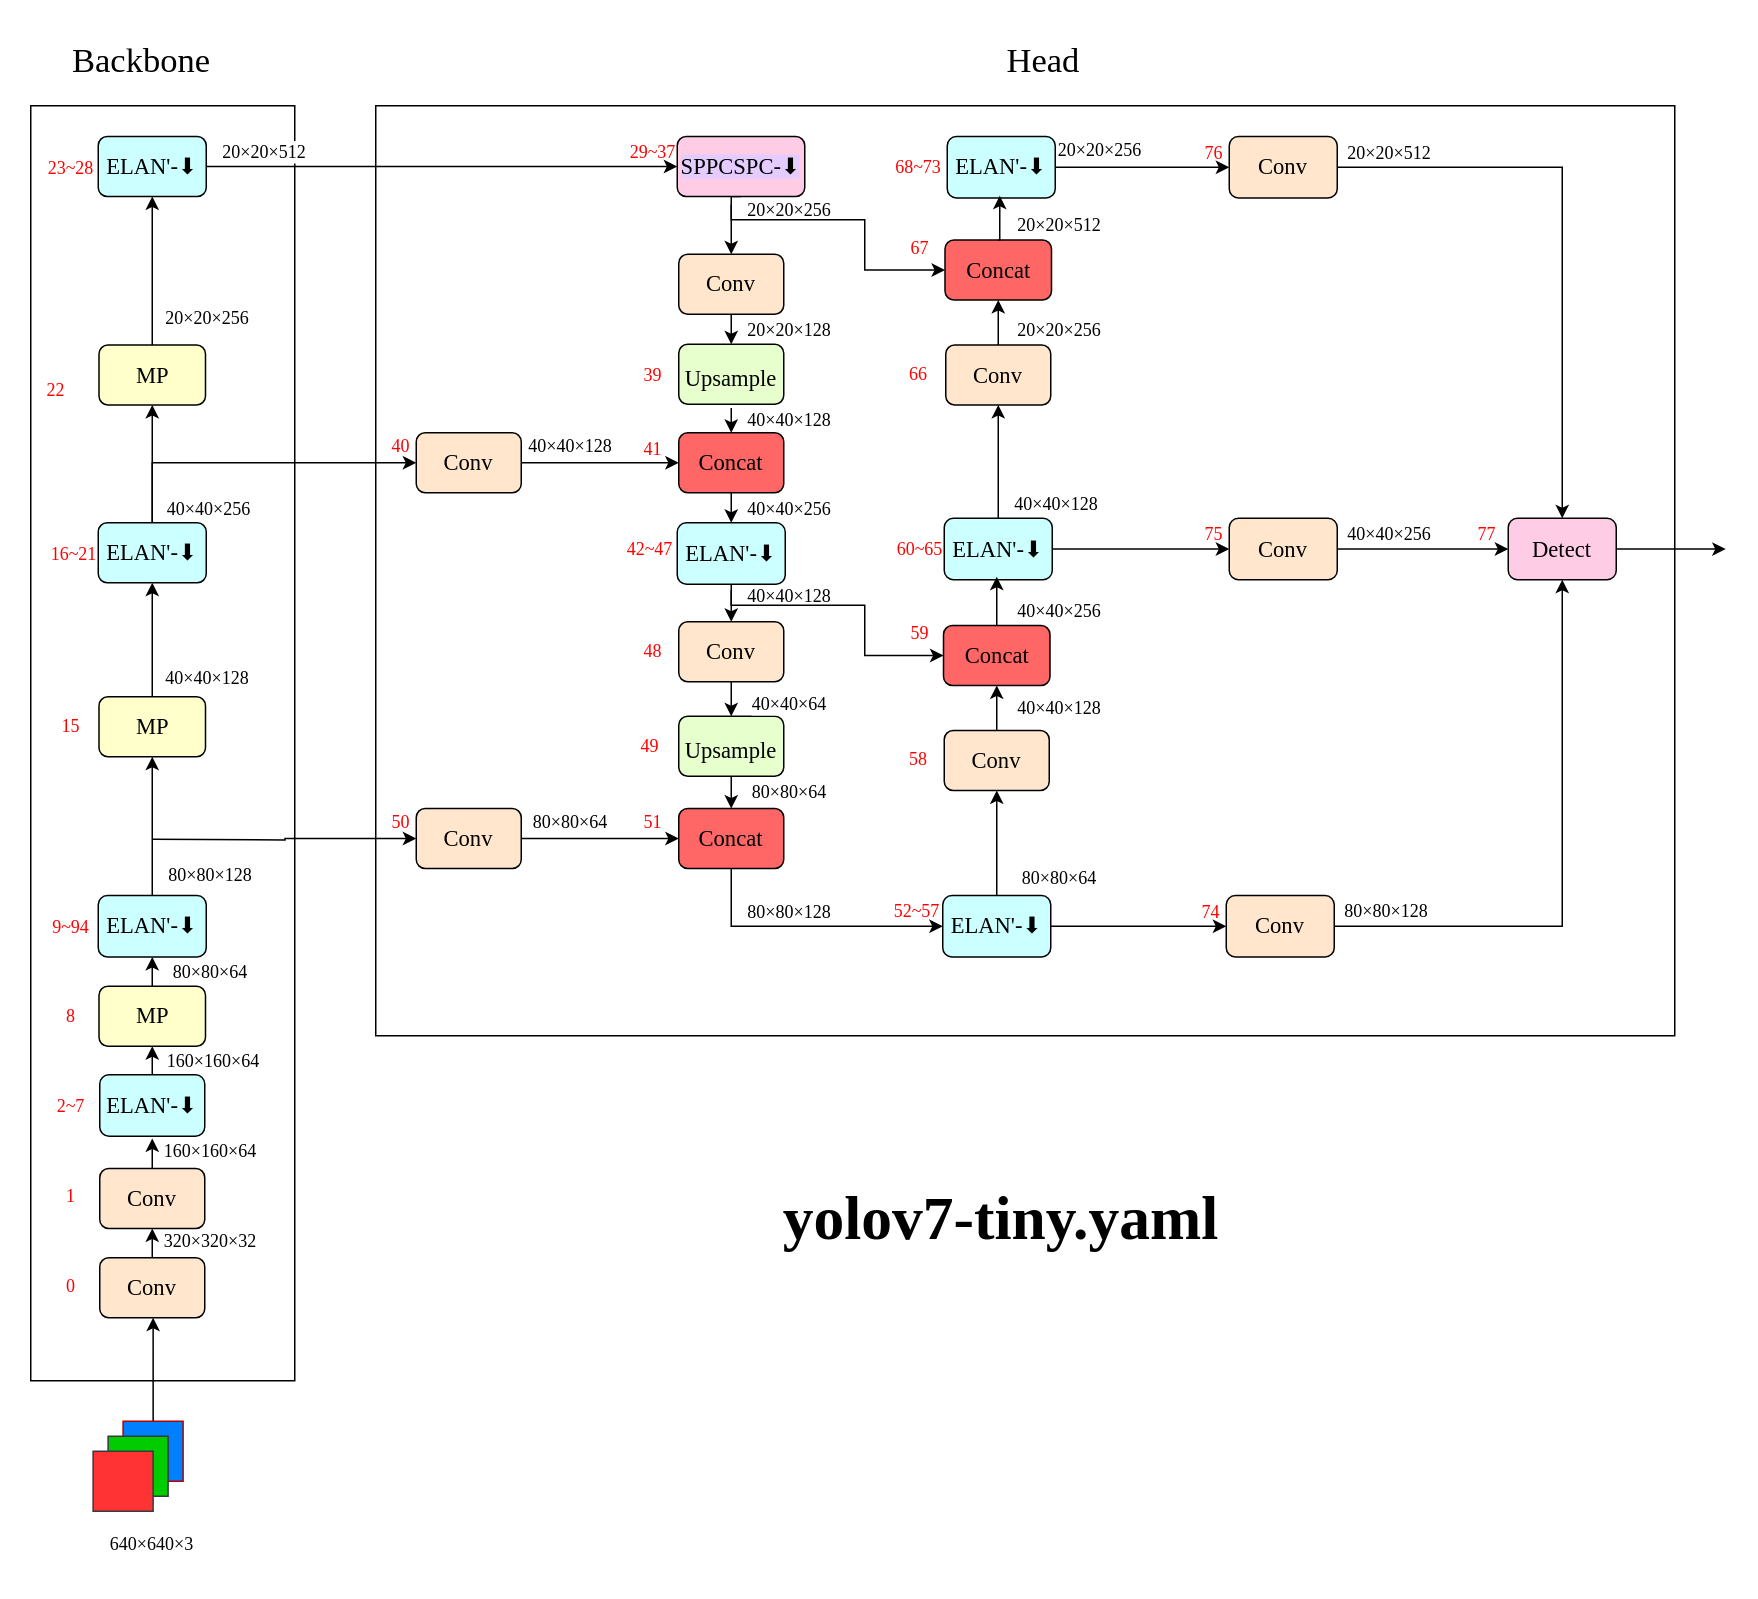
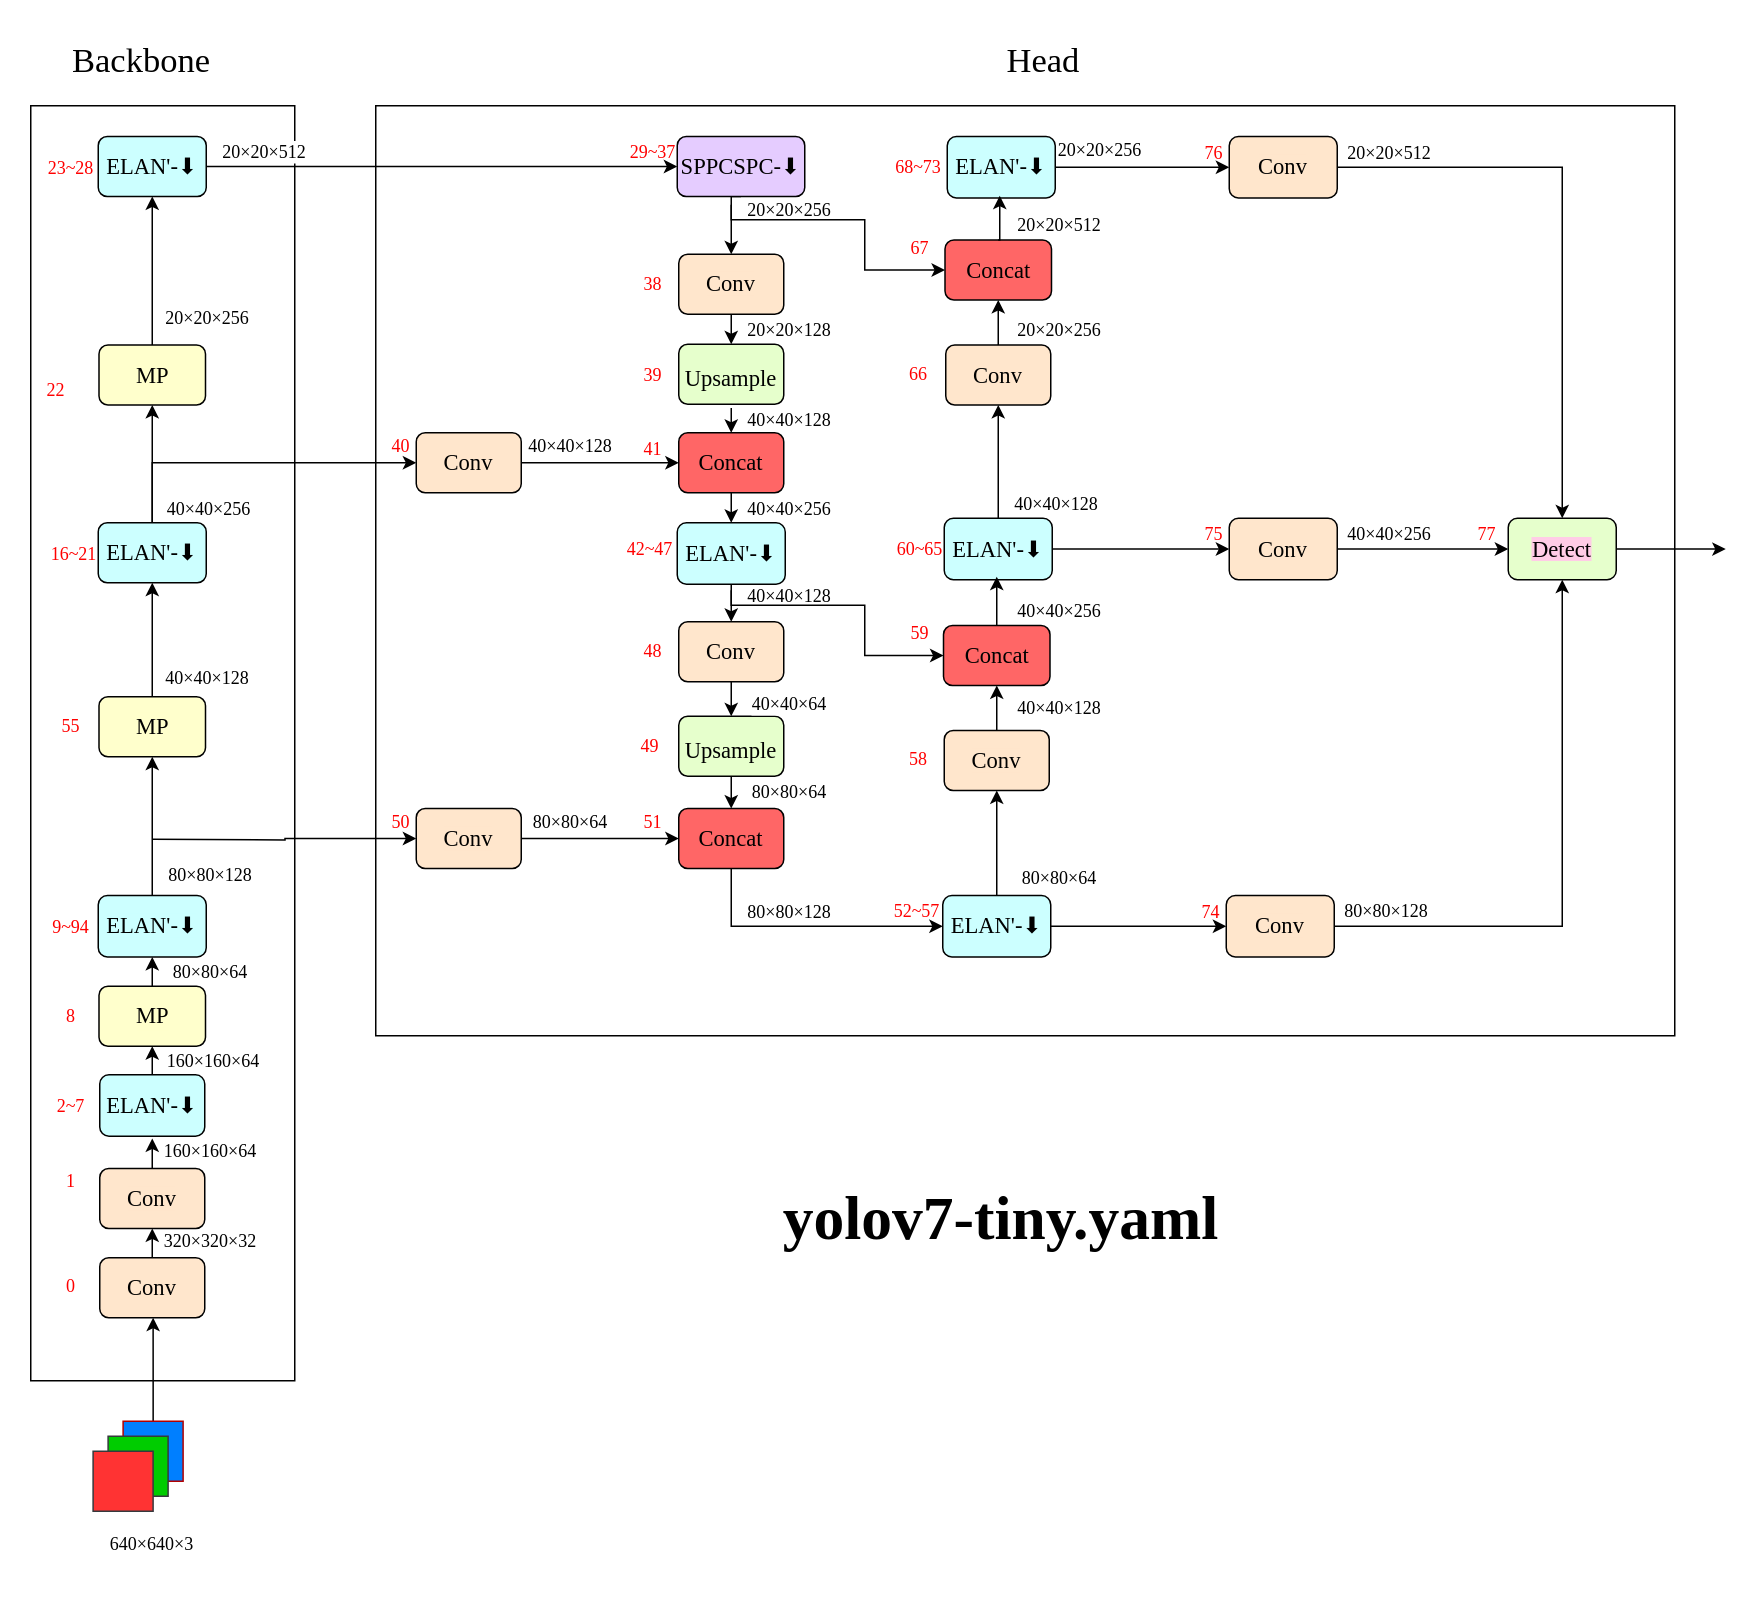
node "SPPCSPC-⬇": fillcolor #ffcce6 -> #e5ccff
node "38": added
node "Detect": fillcolor #ffcce6 -> #e6ffcc
node "15": label "15" -> "55"
node "1": moved (71, 1196) -> (71, 1181)
